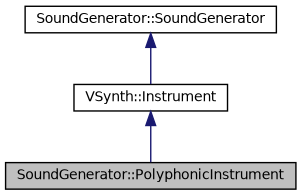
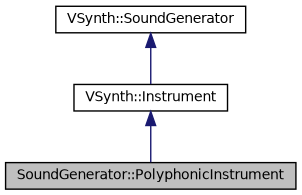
node "SoundGenerator::SoundGenerator": label "SoundGenerator::SoundGenerator" -> "VSynth::SoundGenerator"
